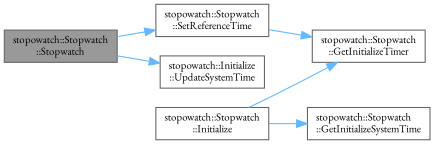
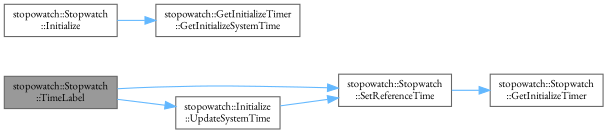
node "stopowatch::Stopwatch ::Stopwatch": label "stopowatch::Stopwatch ::Stopwatch" -> "stopowatch::Stopwatch ::TimeLabel"
edge "stopowatch::Stopwatch ::Initialize" -> "stopowatch::Stopwatch ::GetInitializeTimer": removed
edge "stopowatch::Initialize ::UpdateSystemTime" -> "stopowatch::Stopwatch ::SetReferenceTime": added
node "stopowatch::Stopwatch ::GetInitializeSystemTime": label "stopowatch::Stopwatch ::GetInitializeSystemTime" -> "stopowatch::GetInitializeTimer ::GetInitializeSystemTime"
